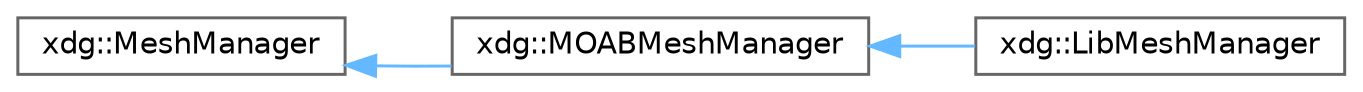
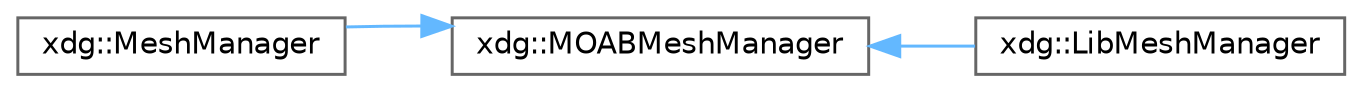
edge "xdg::MOABMeshManager" -> "xdg::MeshManager": reversed
